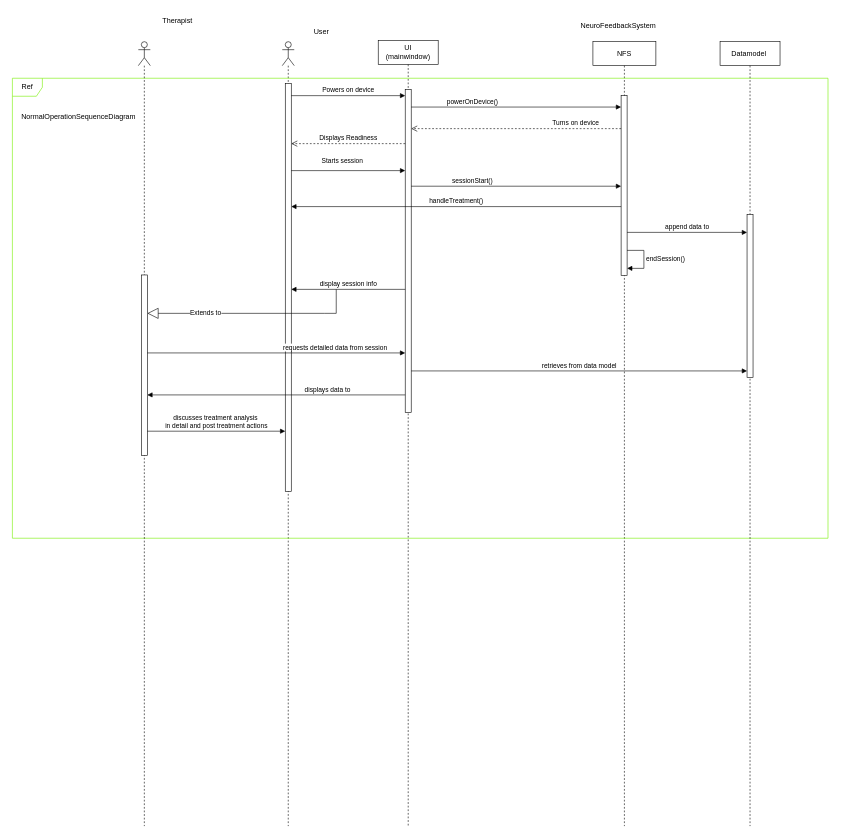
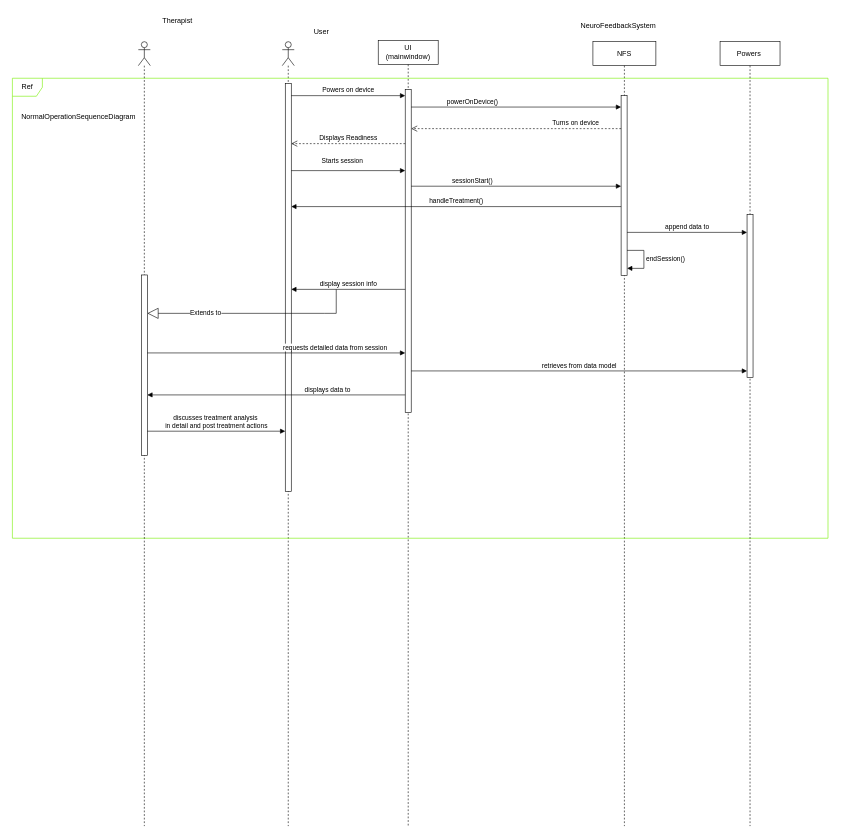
node "Datamodel": label "Datamodel" -> "Powers"
